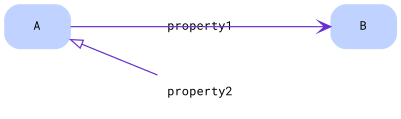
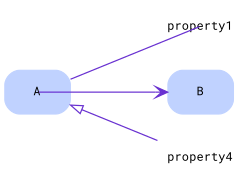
edge "property1" -> "B": now "A" -> "B"
node "property2": label "property2" -> "property4"
